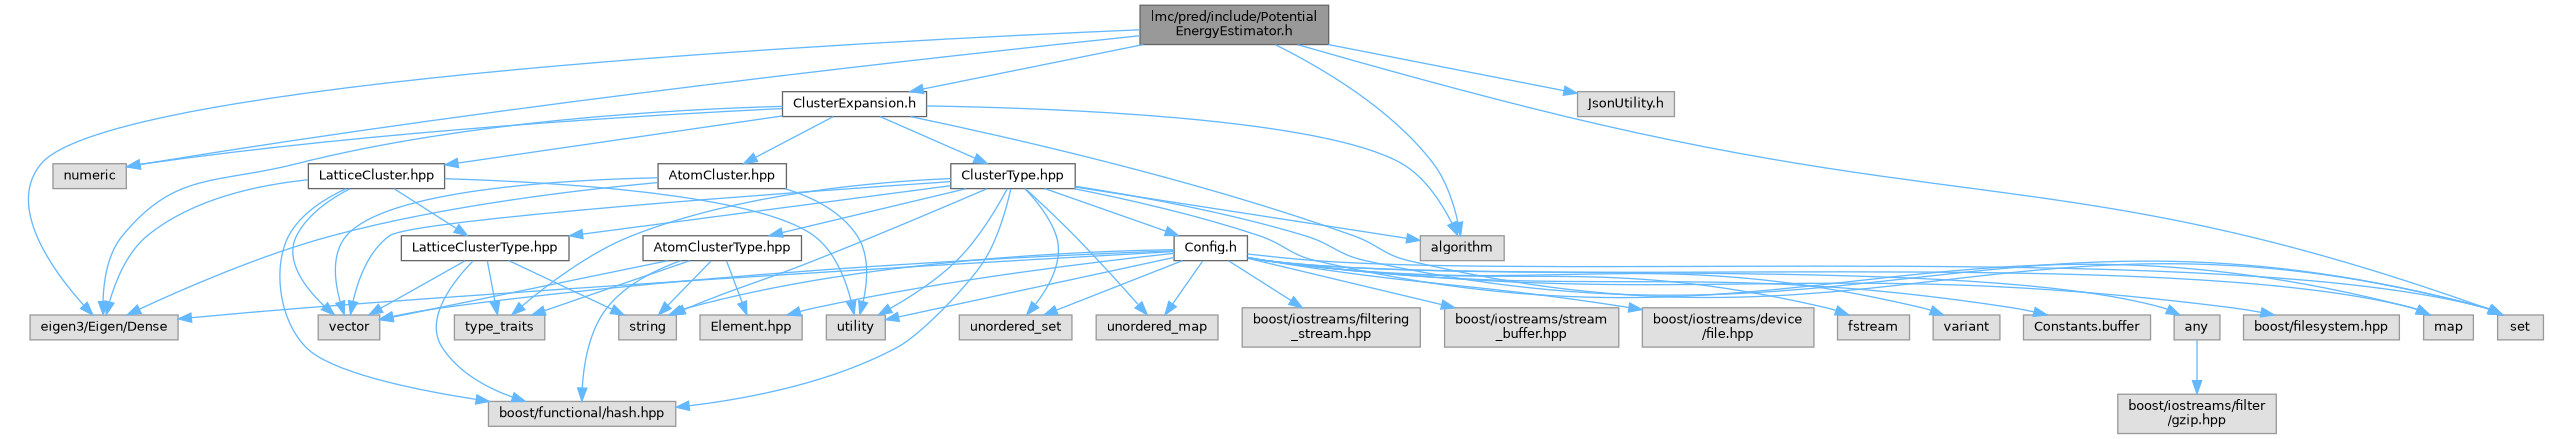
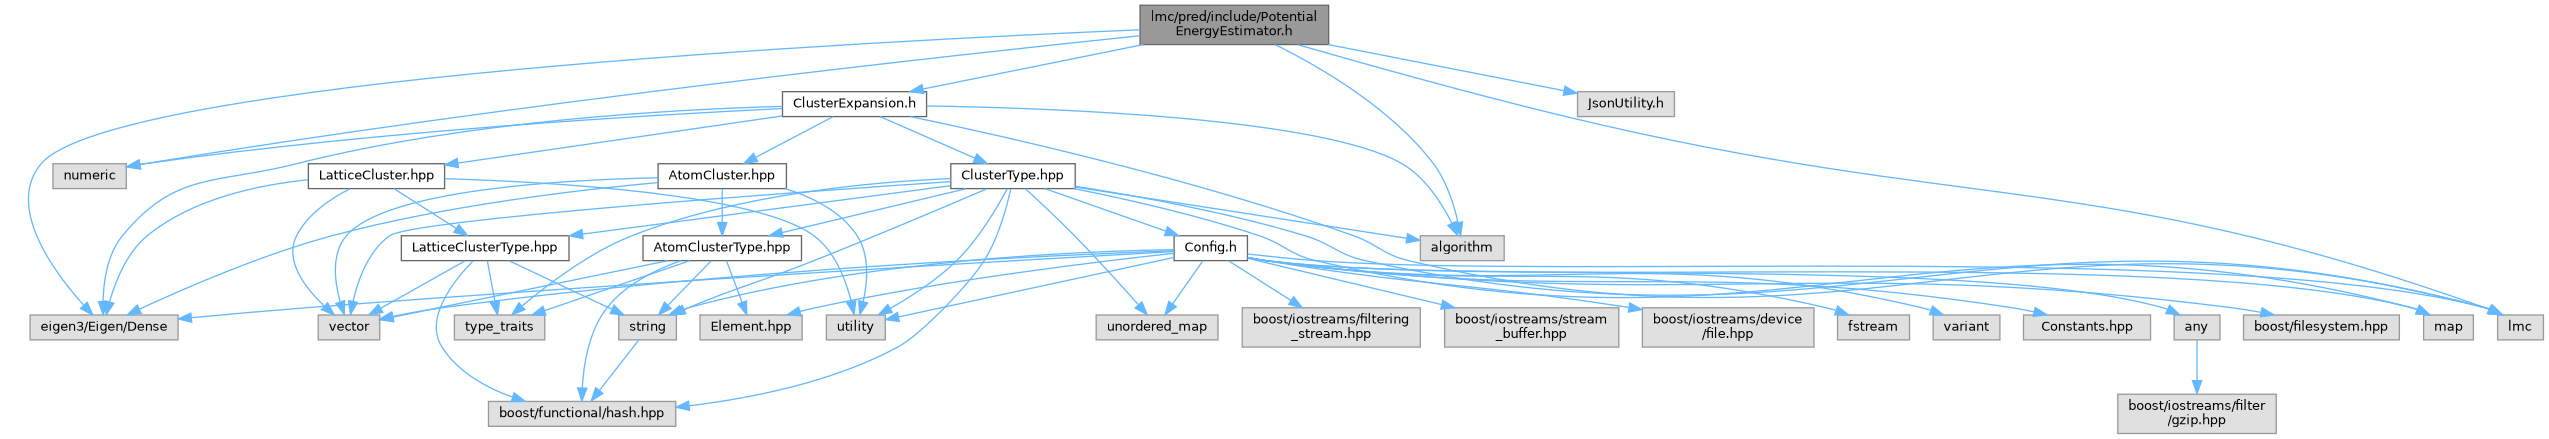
edge "AtomCluster.hpp" -> "AtomClusterType.hpp": added
node "unordered_set": removed
node "Constants.buffer": label "Constants.buffer" -> "Constants.hpp"
node "set": label "set" -> "lmc"
edge "LatticeCluster.hpp" -> "boost/functional/hash.hpp": now "string" -> "boost/functional/hash.hpp"
